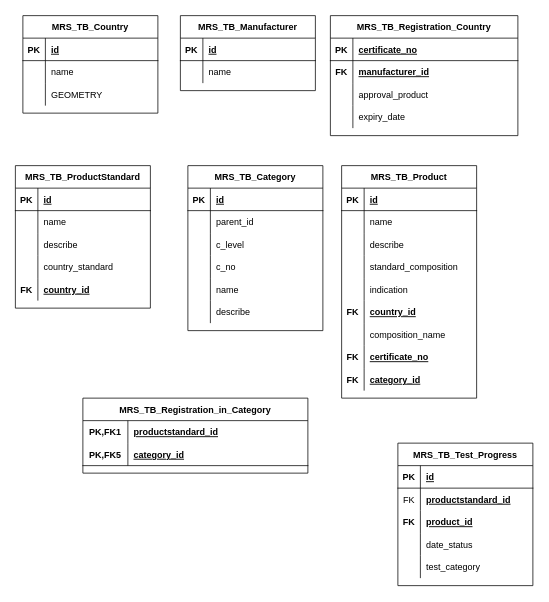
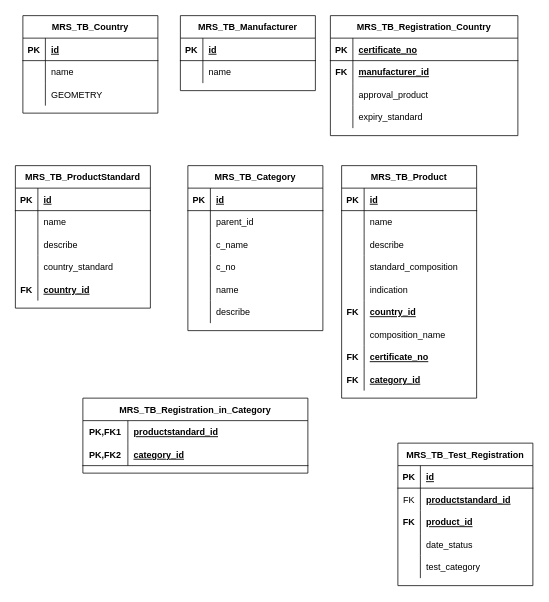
node "expiry_date": label "expiry_date" -> "expiry_standard"
node "c_level": label "c_level" -> "c_name"
node "PK,FK5": label "PK,FK5" -> "PK,FK2"
node "MRS_TB_Test_Progress": label "MRS_TB_Test_Progress" -> "MRS_TB_Test_Registration"
